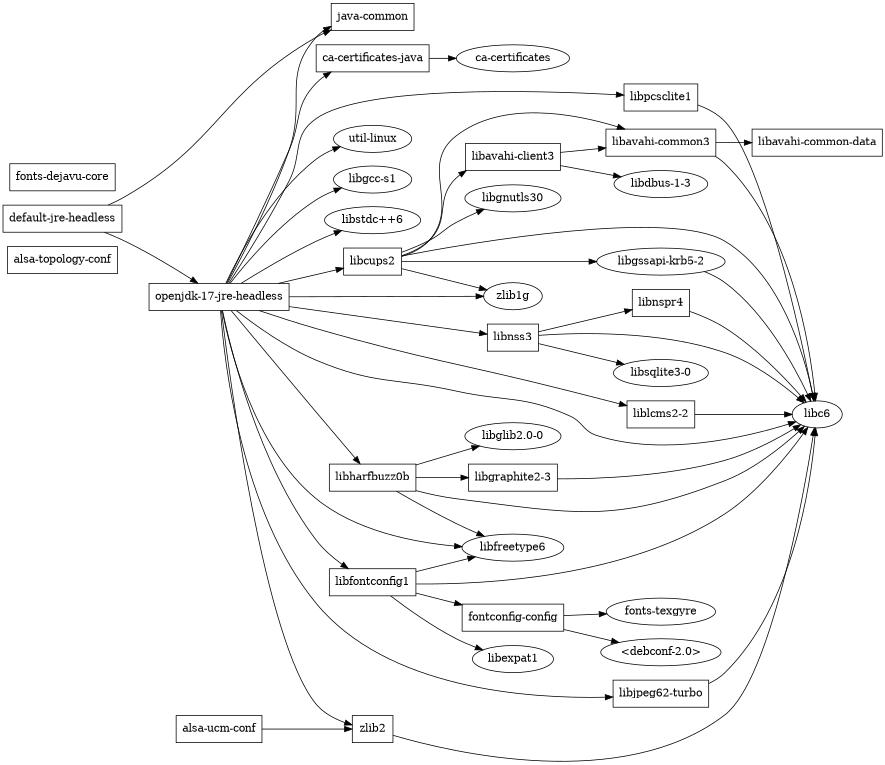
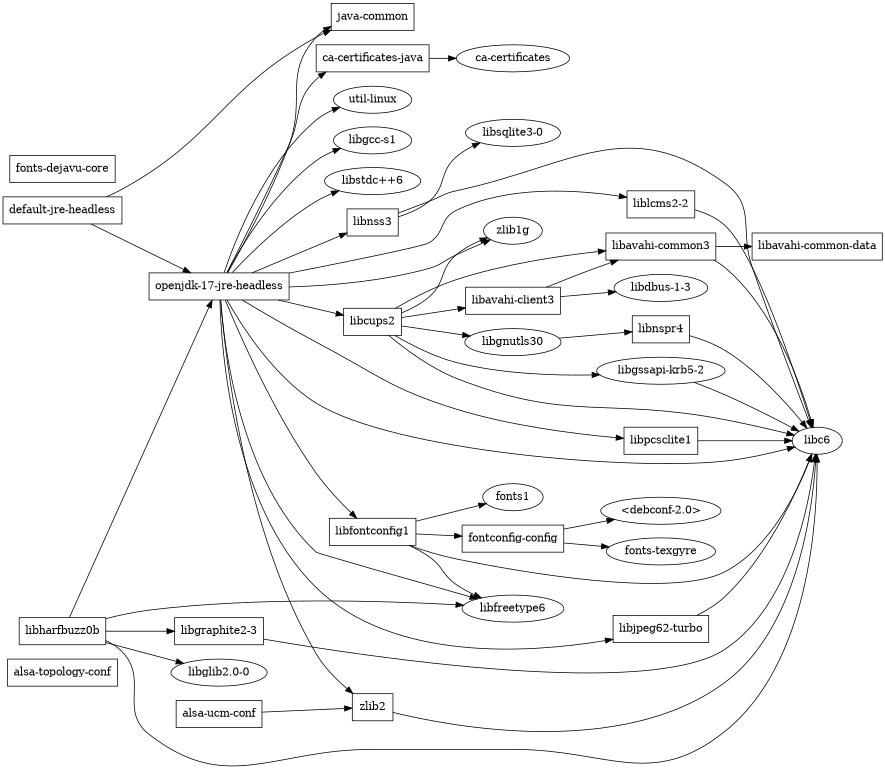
edge "libnss3" -> "libnspr4": now "libgnutls30" -> "libnspr4"
edge "openjdk-17-jre-headless" -> "libharfbuzz0b": reversed
node "libexpat1": label "libexpat1" -> "fonts1"
